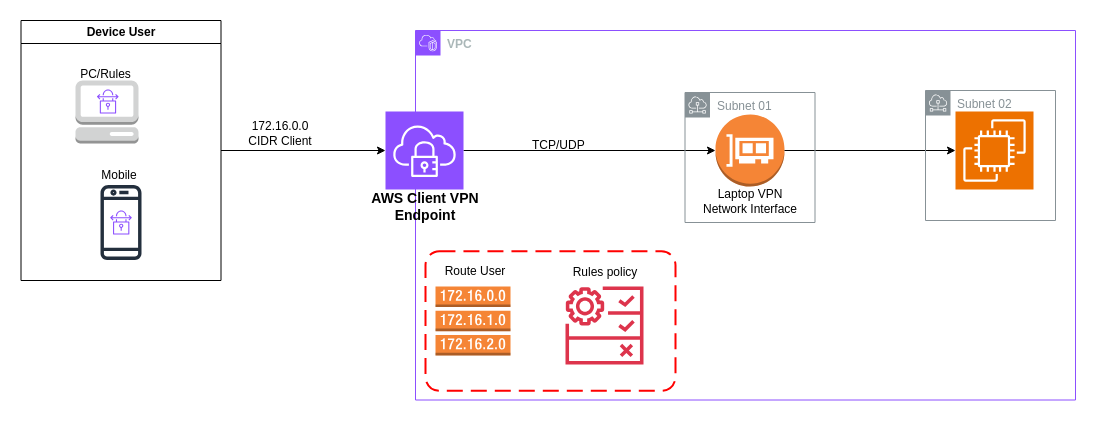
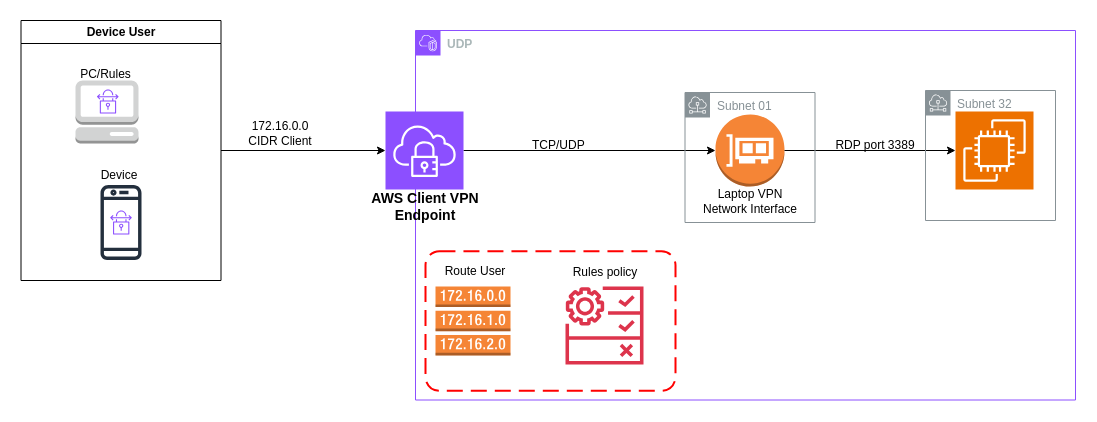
node "VPC": label "VPC" -> "UDP"
node "Subnet 02": label "Subnet 02" -> "Subnet 32"
node "RDP port 3389": added
node "Mobile": label "Mobile" -> "Device"
